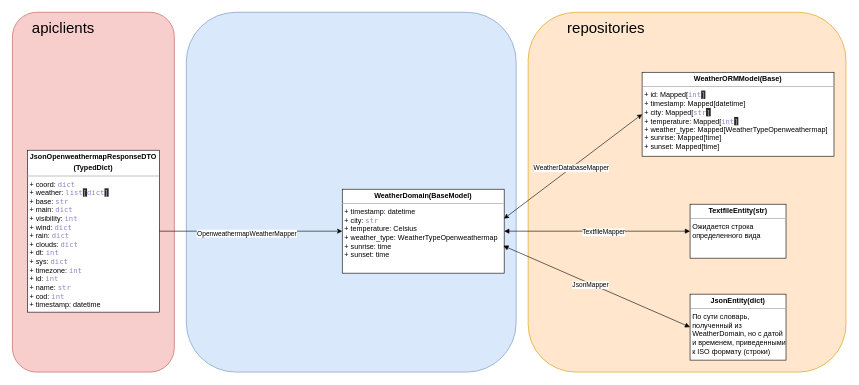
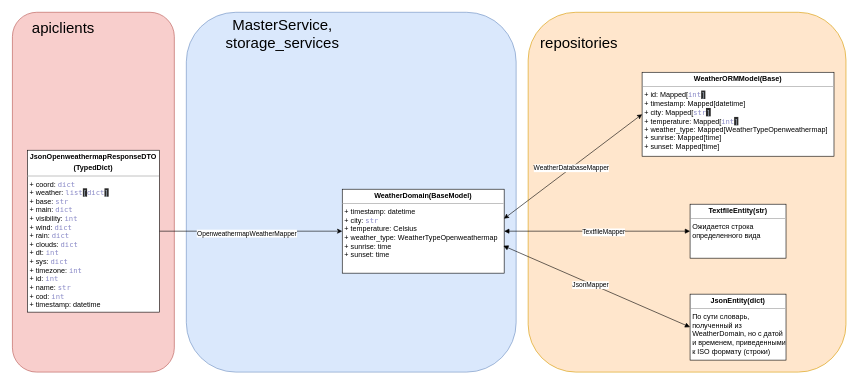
node "repositories": moved (606, 27) -> (579, 42)
node "MasterService, storage_services": added
